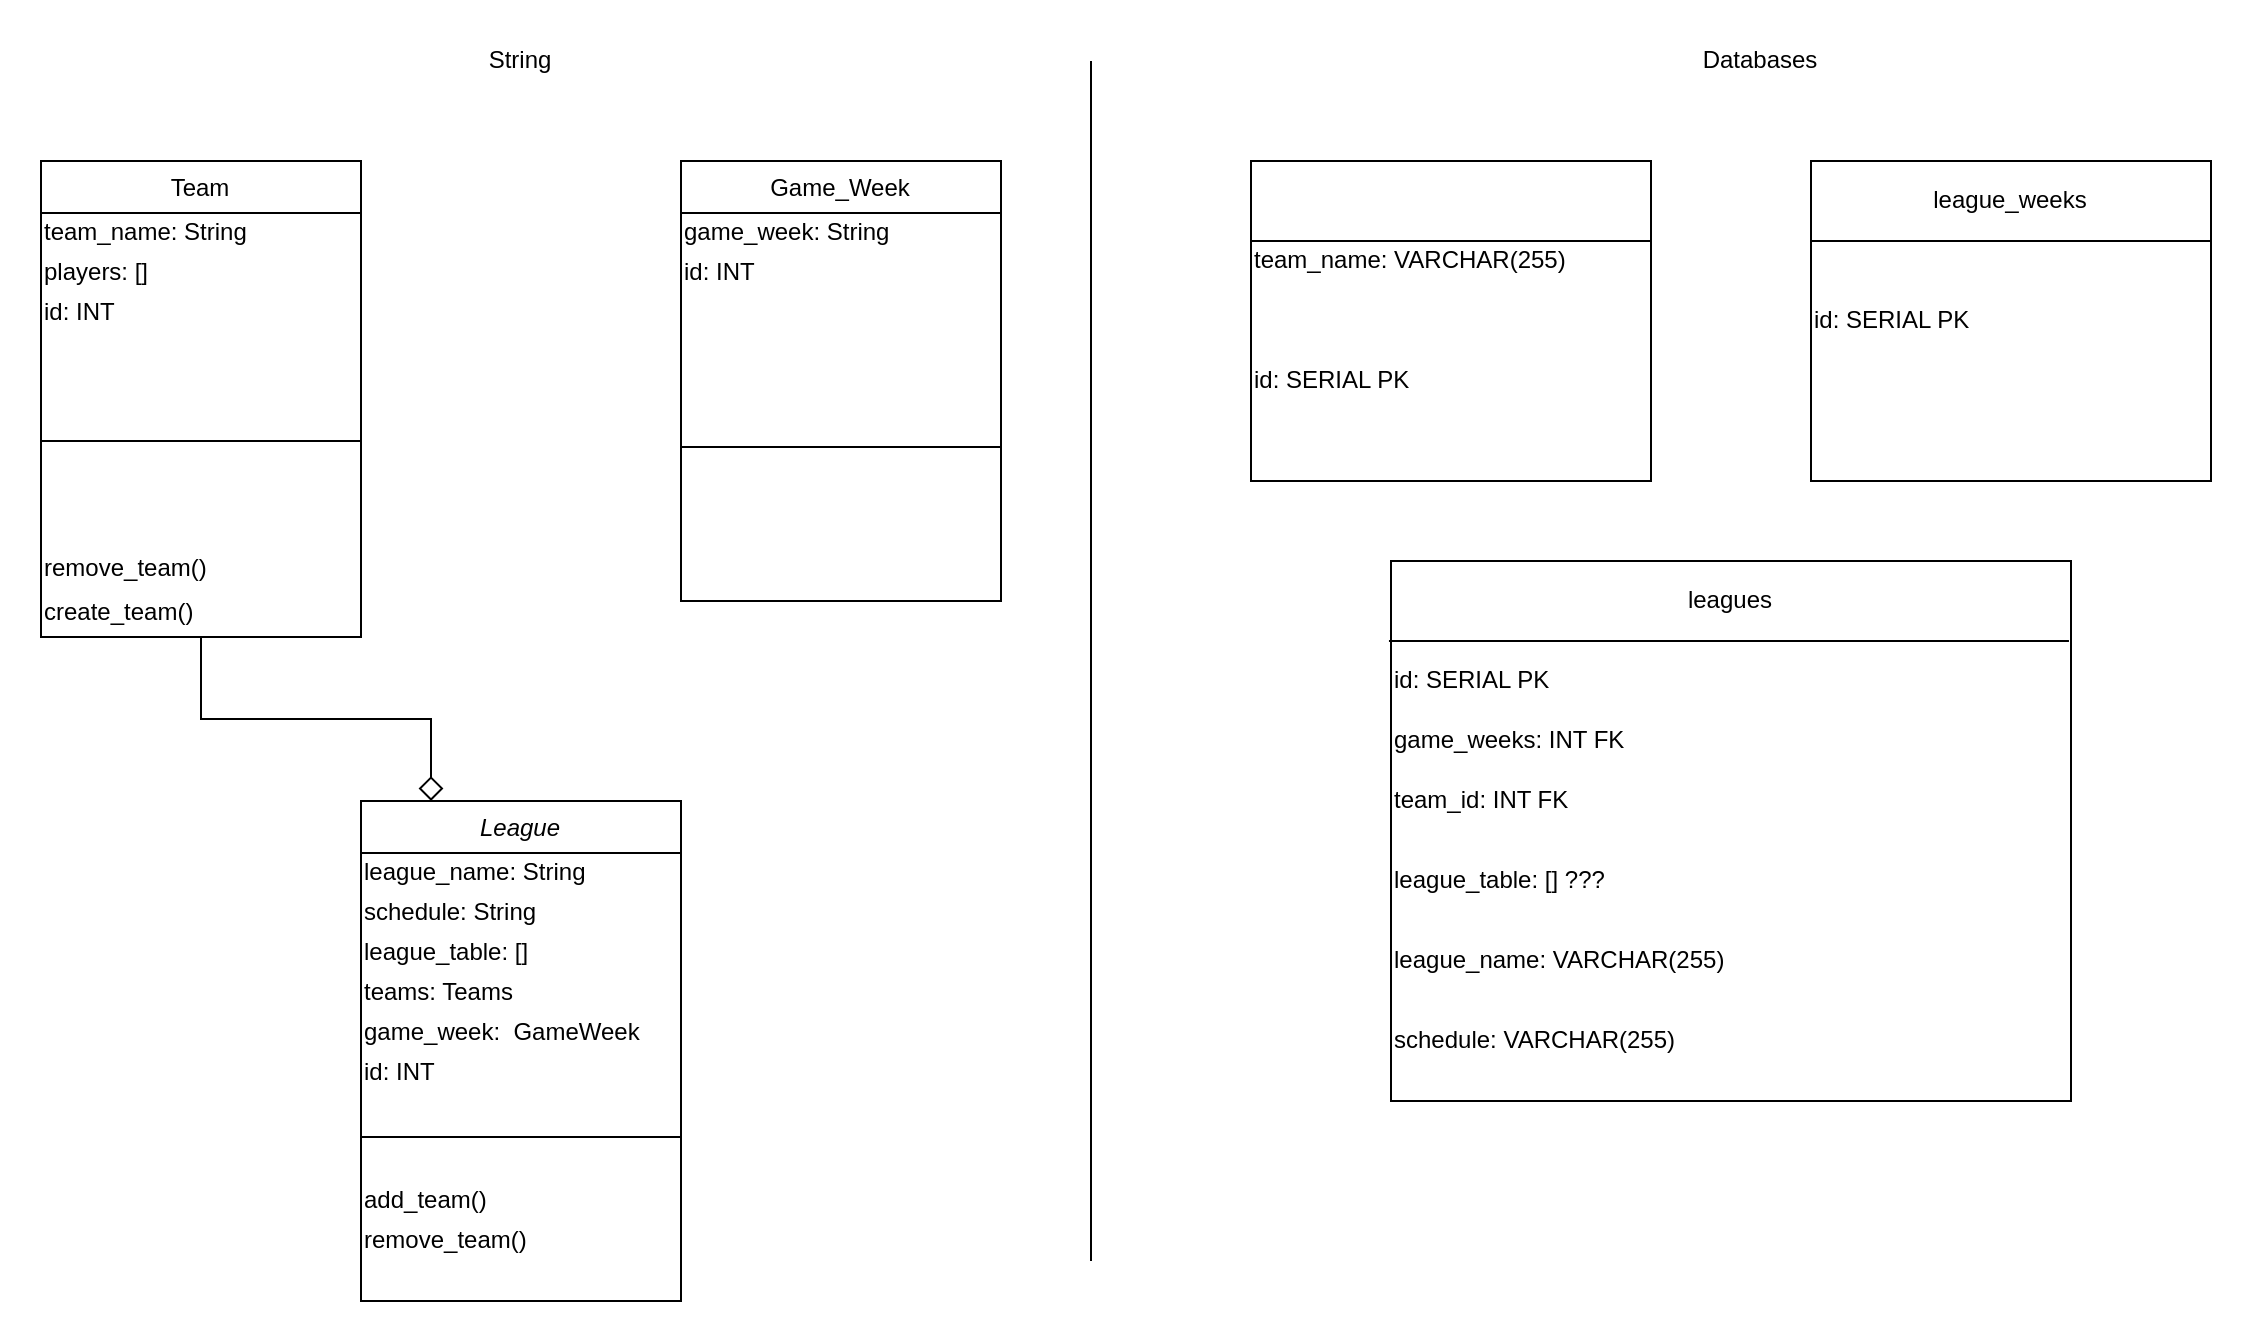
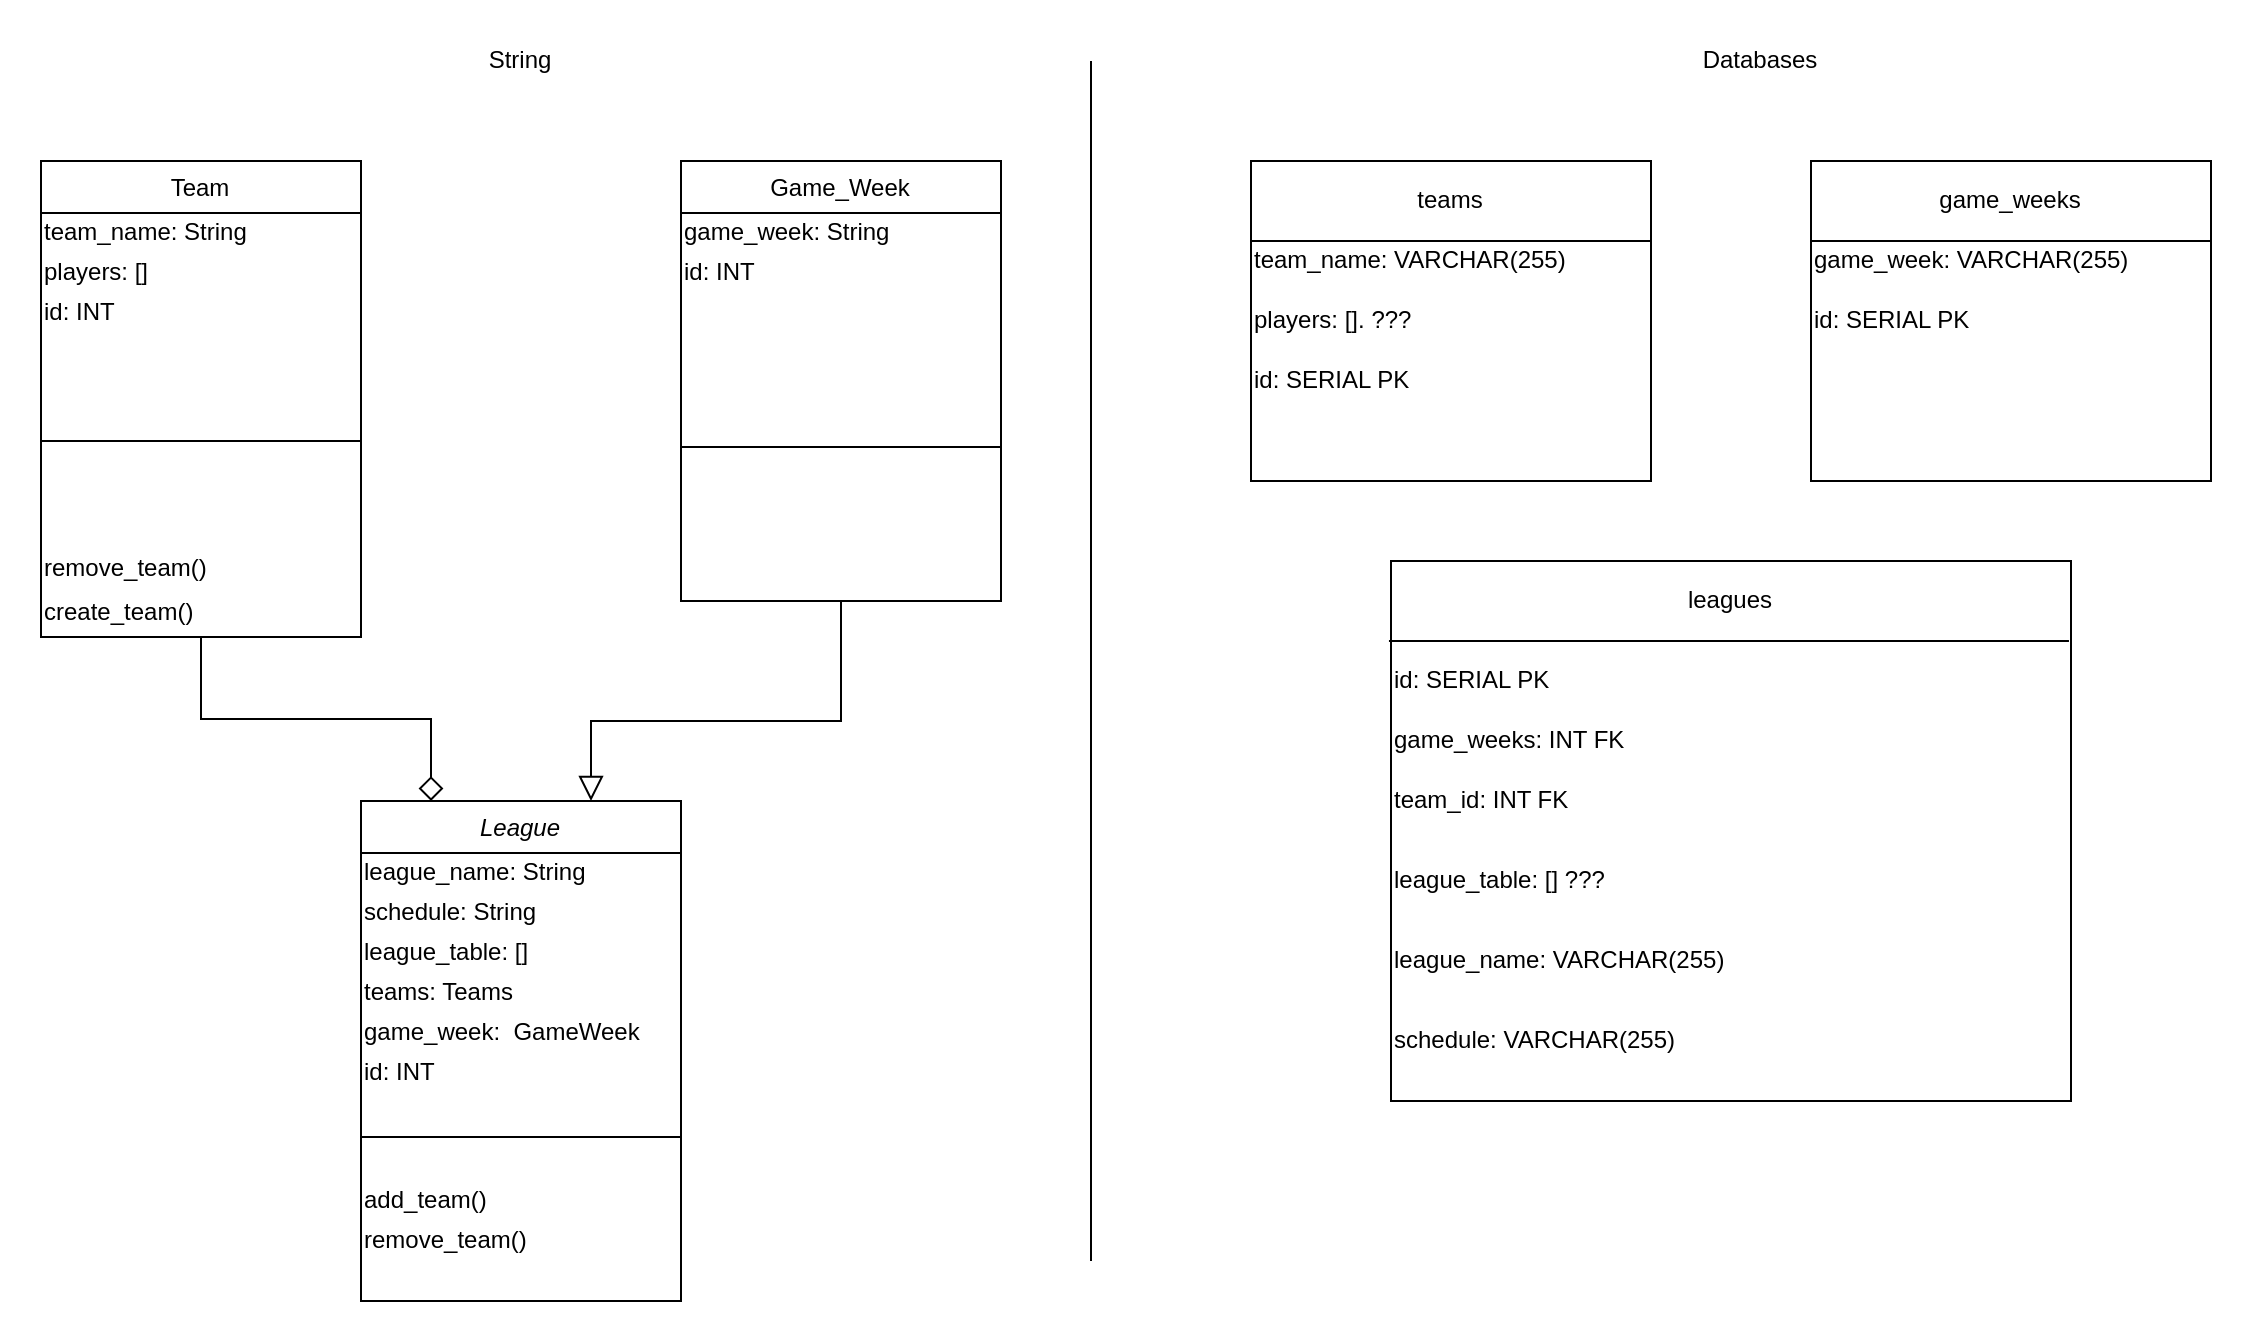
node "teams": added
node "league_weeks": label "league_weeks" -> "game_weeks"
node "game_week: VARCHAR(255)": added
node "players: []. ???": added
edge "Game_Week" -> "League": added
